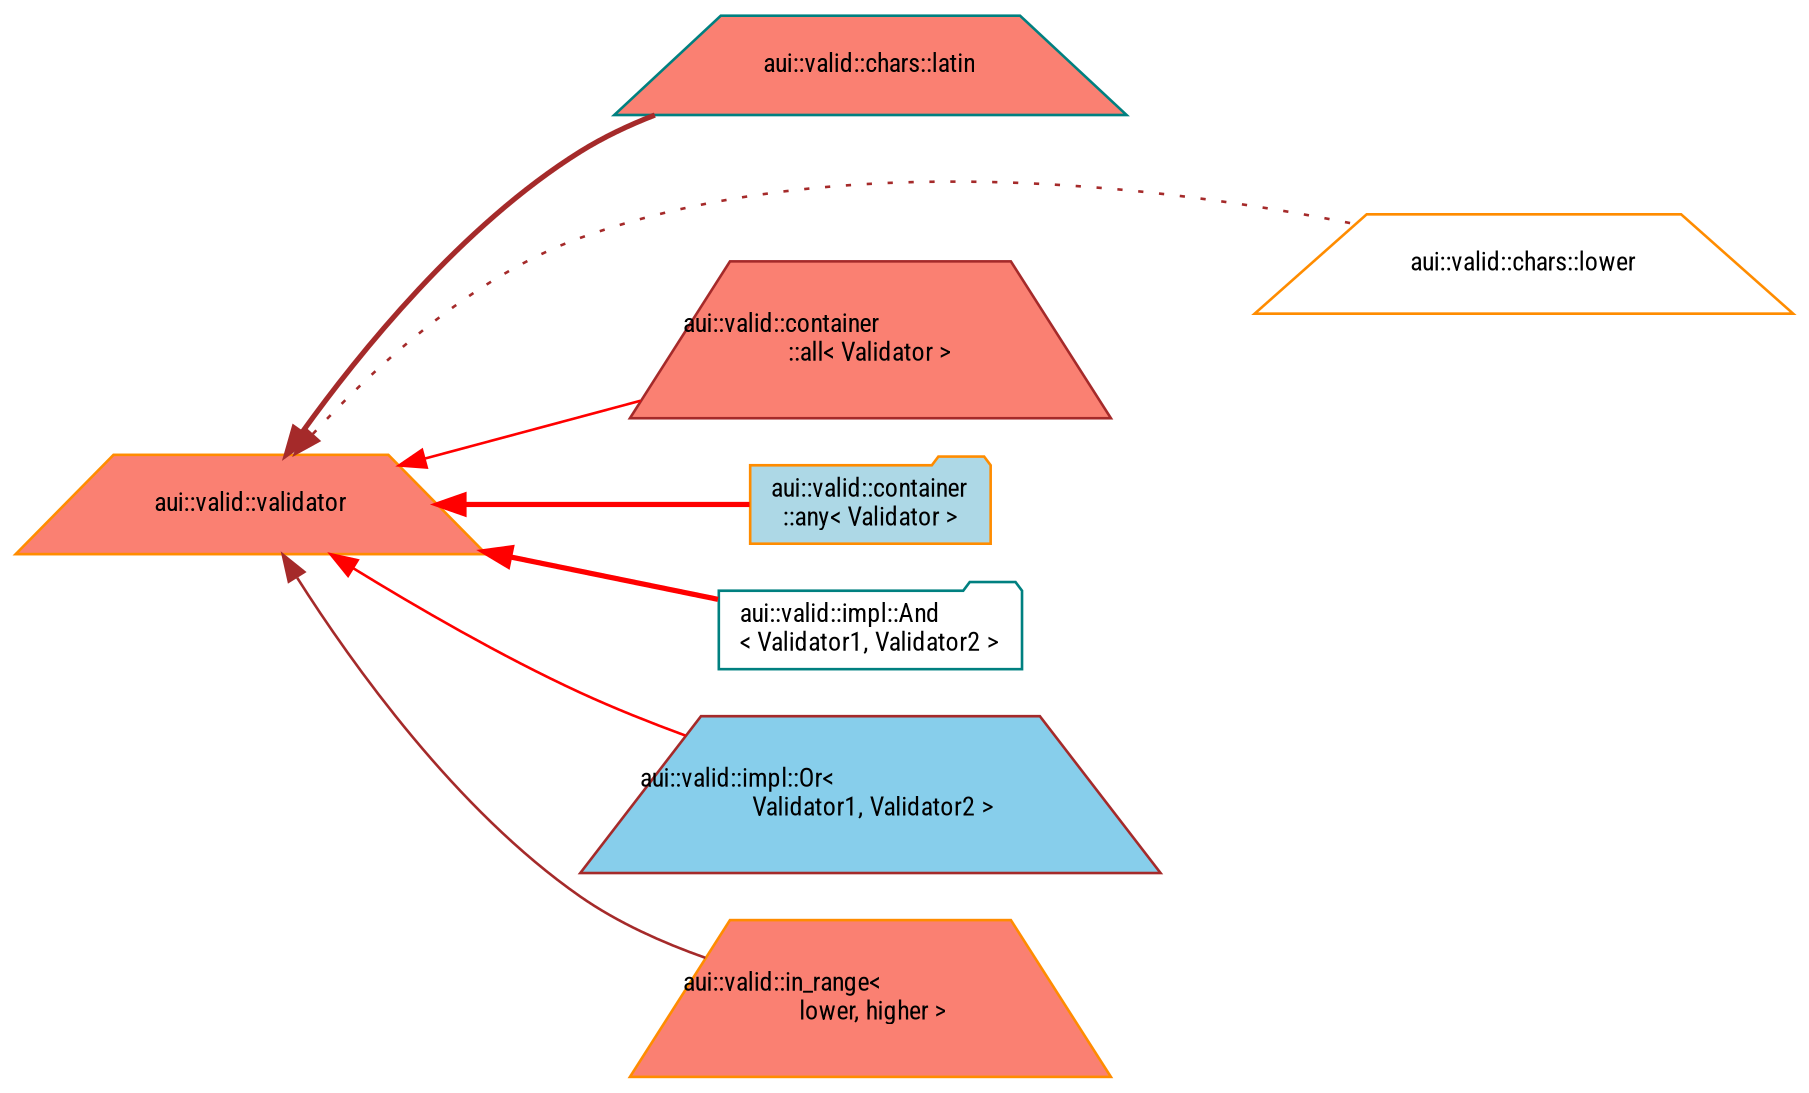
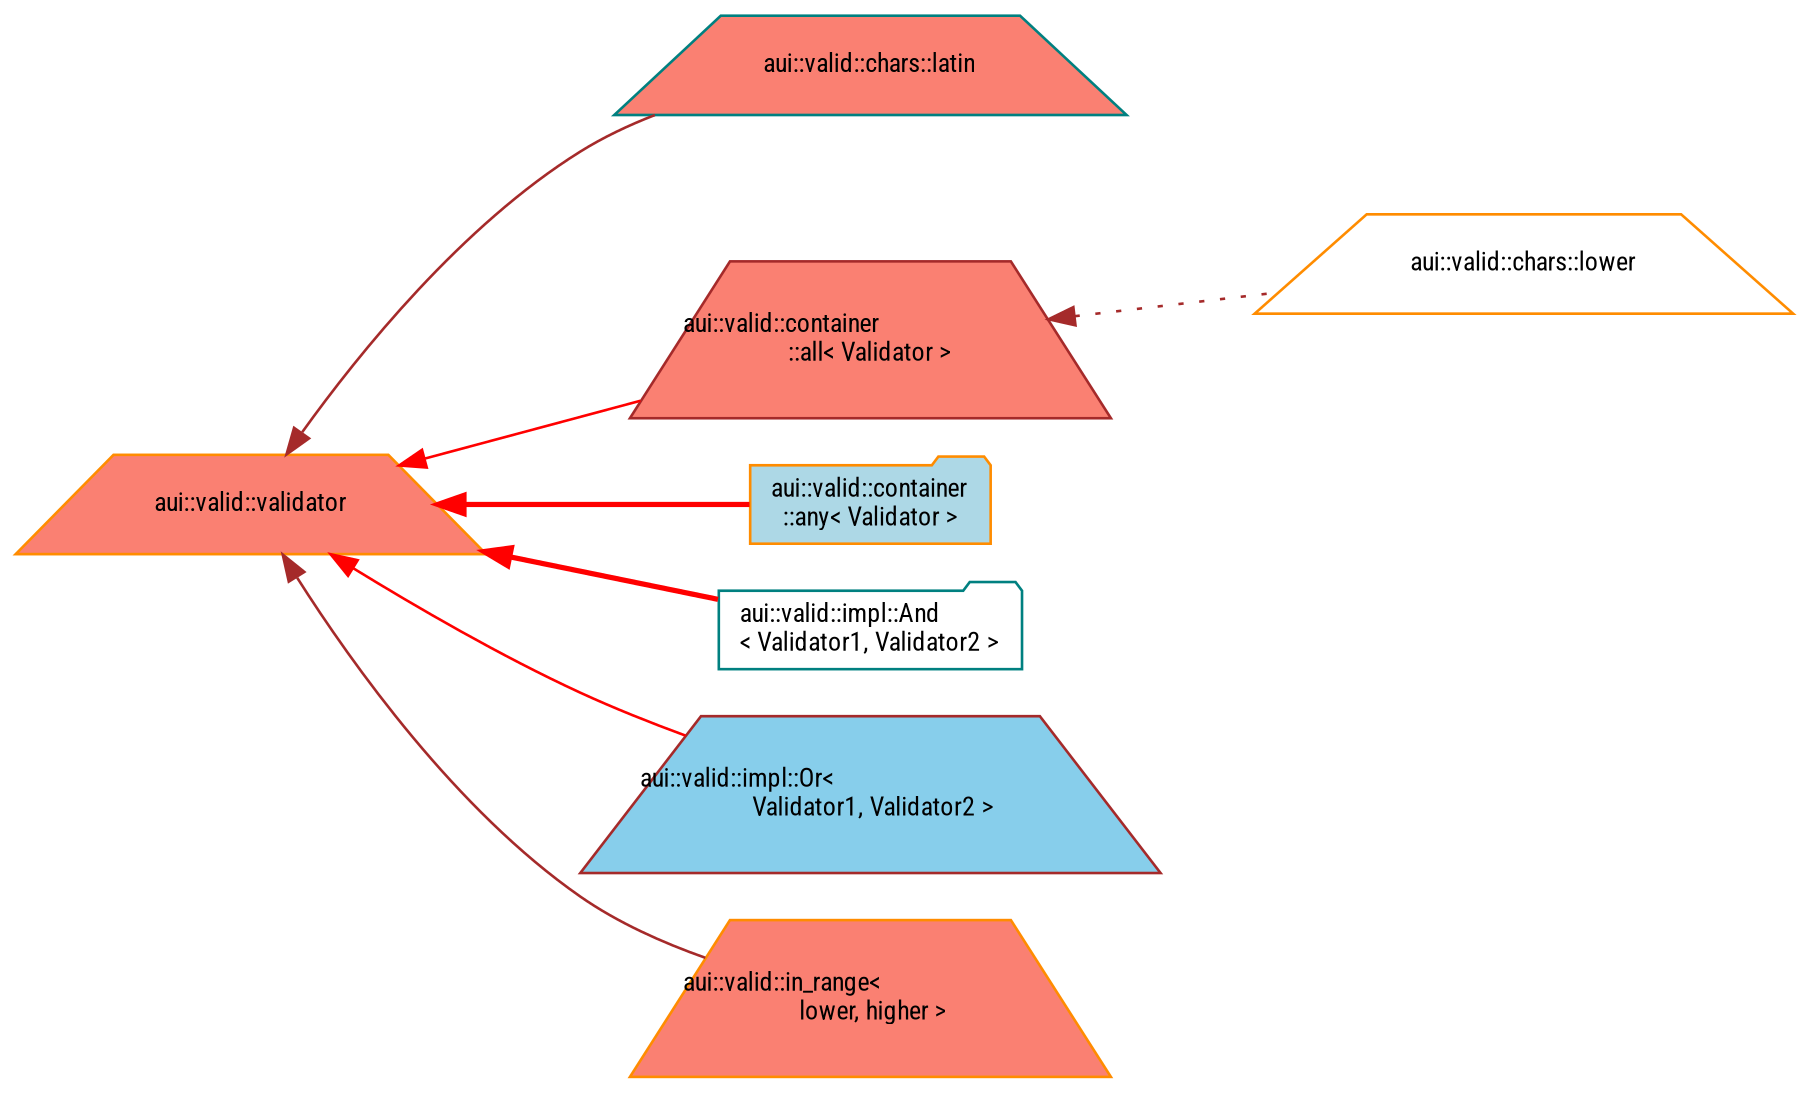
edge "aui::valid::chars::lower" -> "aui::valid::validator": now "aui::valid::chars::lower" -> "aui::valid::container ::all< Validator >"
edge "aui::valid::chars::latin" -> "aui::valid::validator": style bold -> solid
